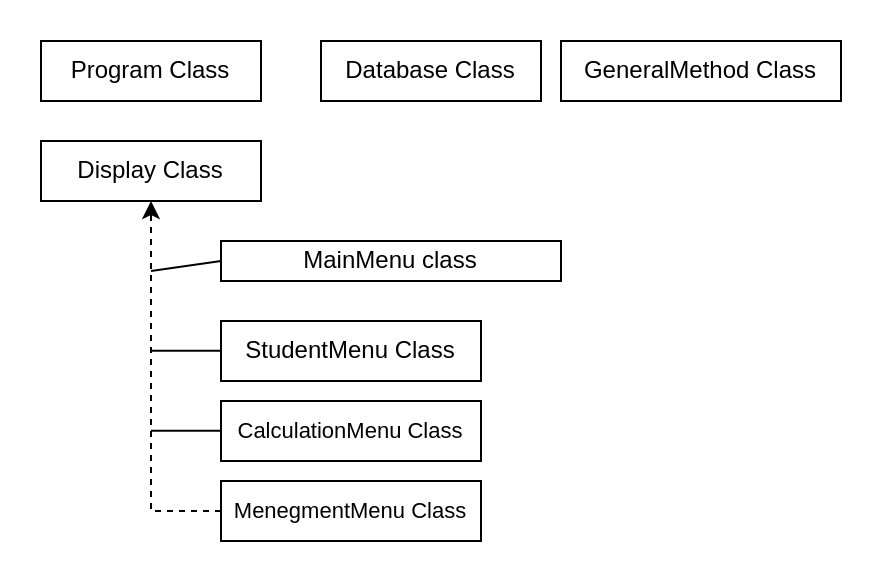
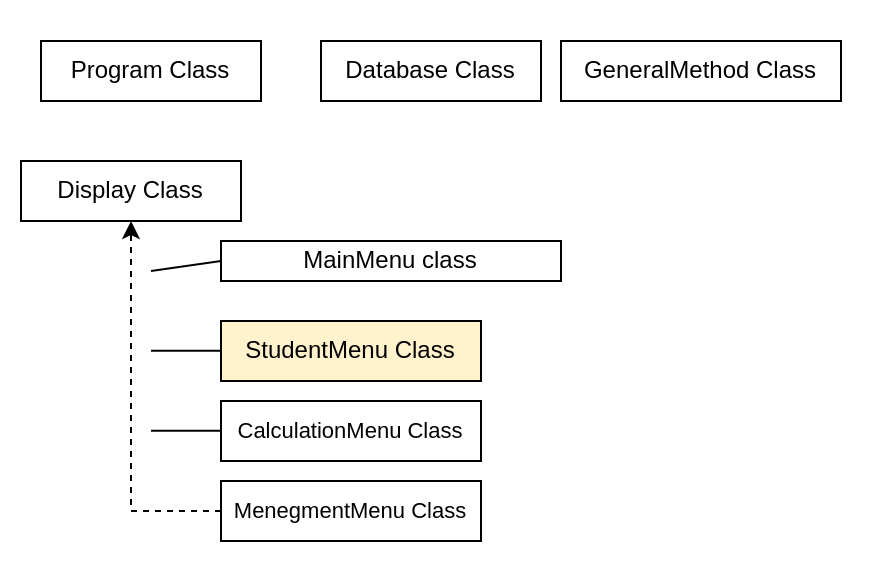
node "Display Class": moved (151, 171) -> (131, 191)
node "StudentMenu Class": fillcolor #ffffff -> #fff2cc
